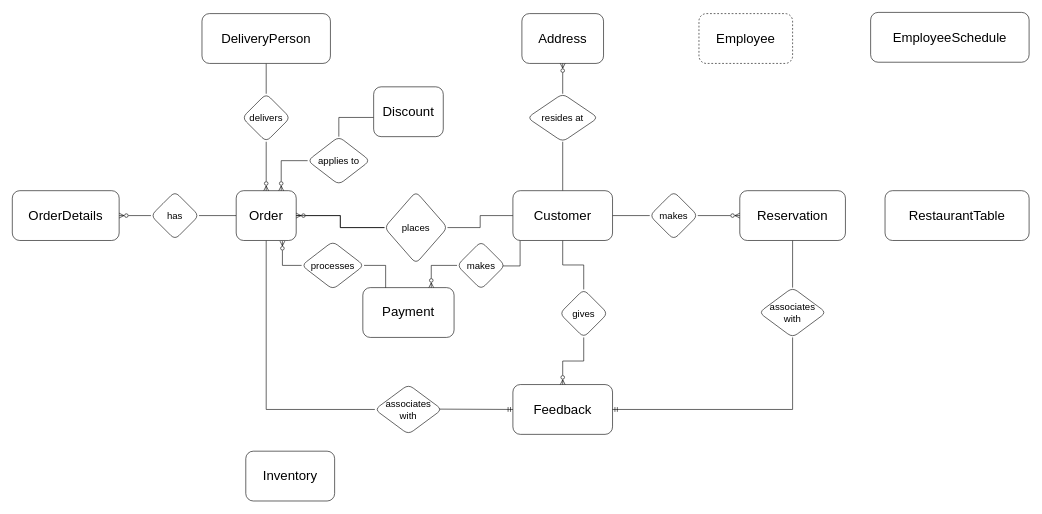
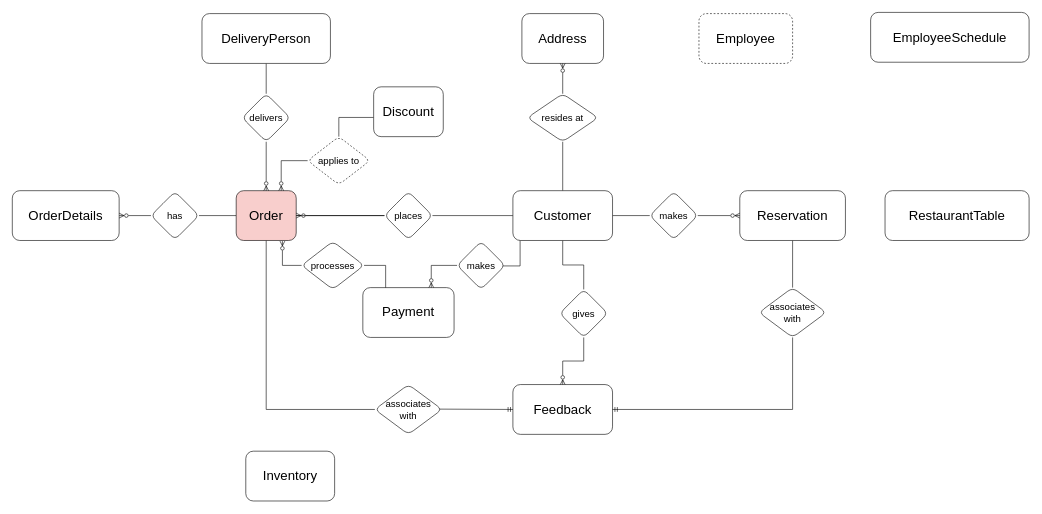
node "applies to": style solid -> dashed
node "Order": fillcolor #ffffff -> #f8cecc
node "places": size 63x72 -> 48x48
